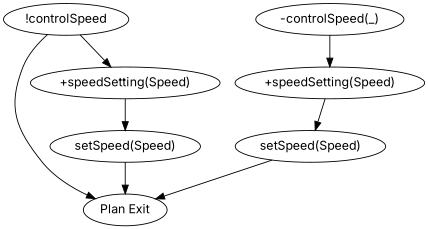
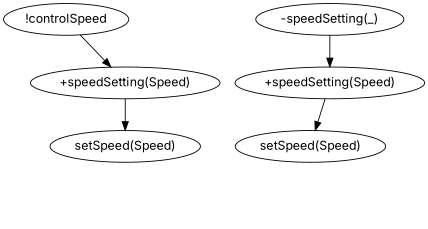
node "-controlSpeed(_)": label "-controlSpeed(_)" -> "-speedSetting(_)"
node "Plan Exit": removed
